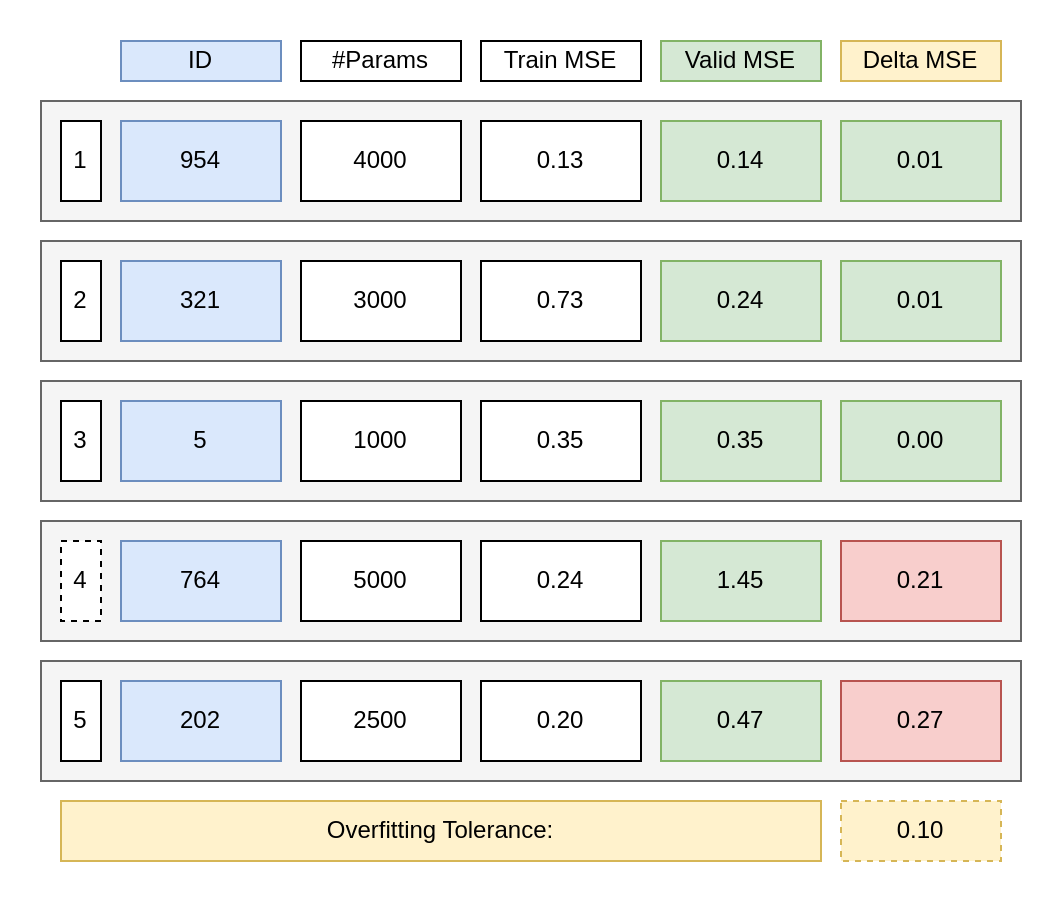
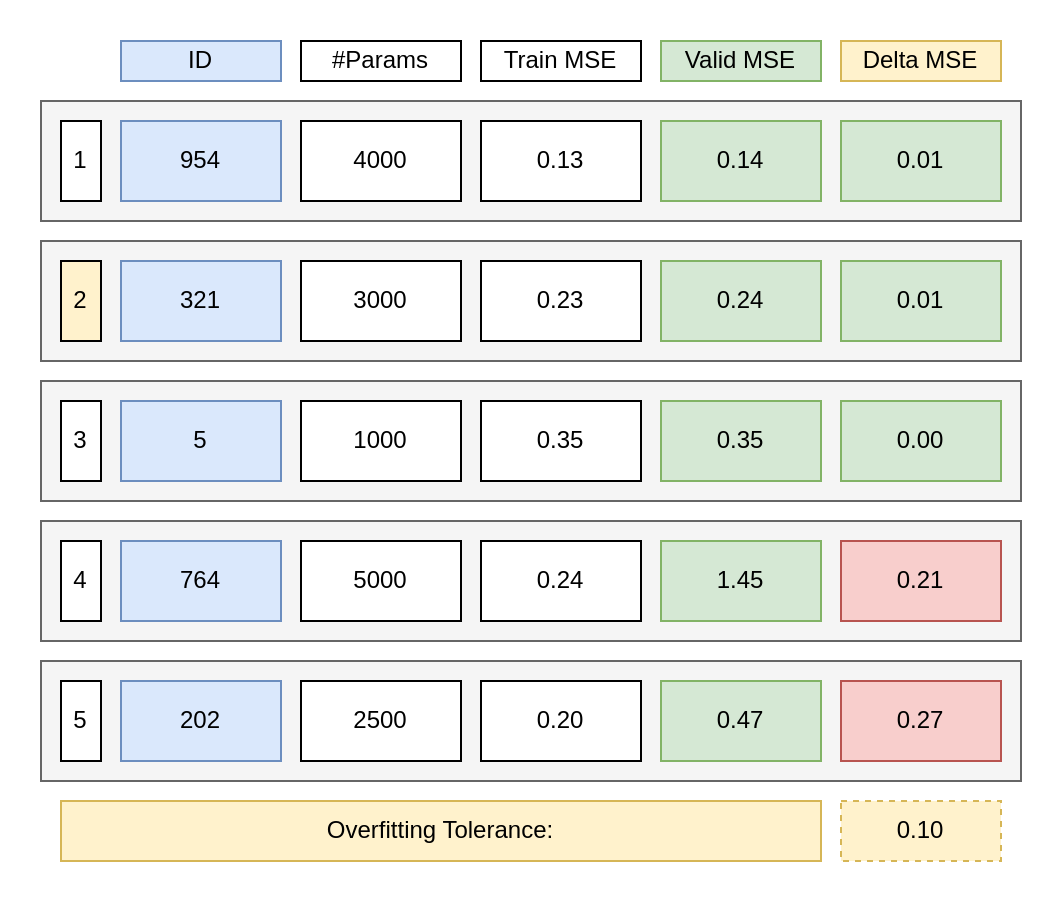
node "2": fillcolor #ffffff -> #fff2cc
node "0.73": label "0.73" -> "0.23"
node "4": style dashed -> solid
